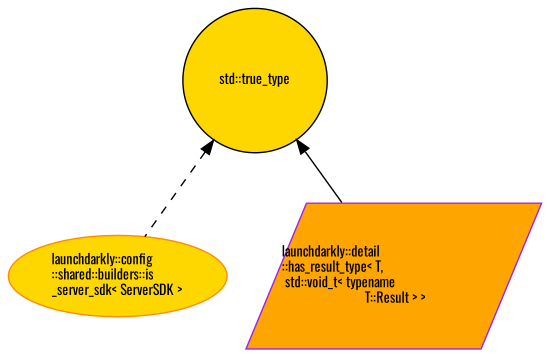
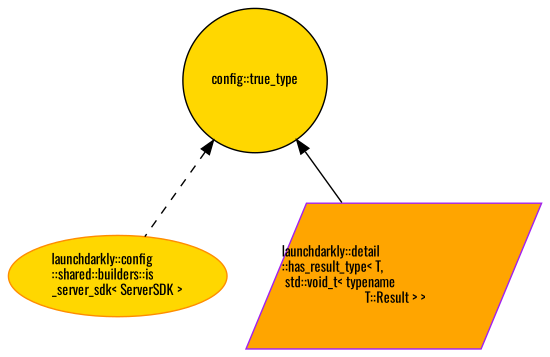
node "std::true_type": label "std::true_type" -> "config::true_type"
